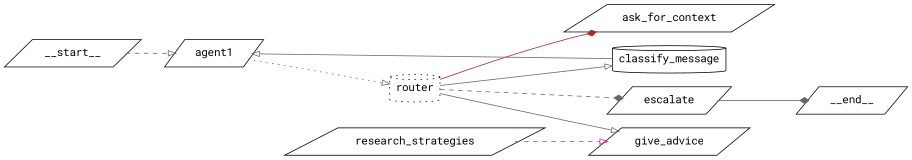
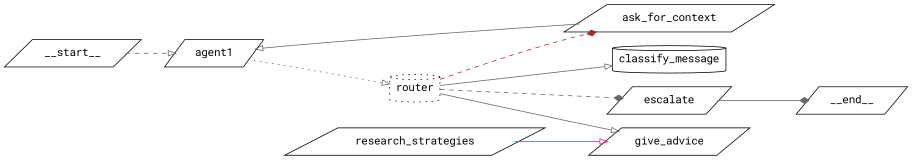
edge "router" -> "ask_for_context": style solid -> dashed
edge "classify_message" -> "agent1": now "ask_for_context" -> "agent1"
edge "research_strategies" -> "give_advice": style dashed -> solid
